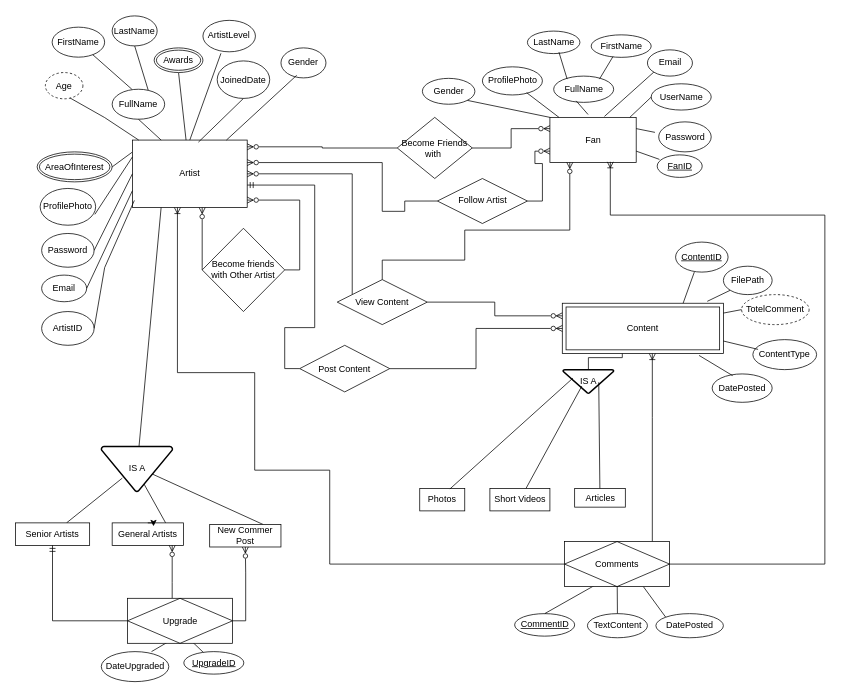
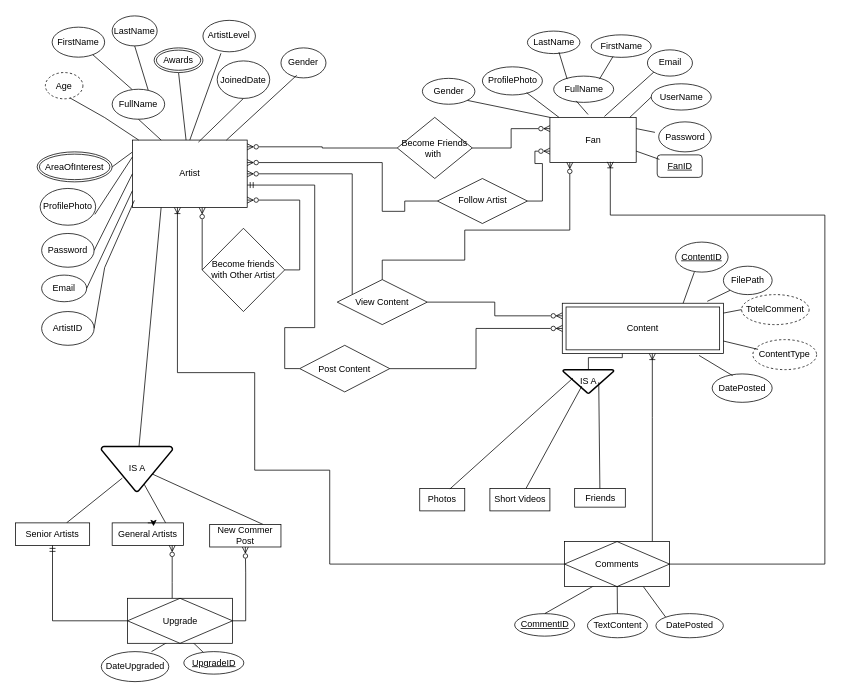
node "FanID": shape ellipse -> rounded rectangle
node "ContentType": style solid -> dashed
node "Articles": label "Articles" -> "Friends"
